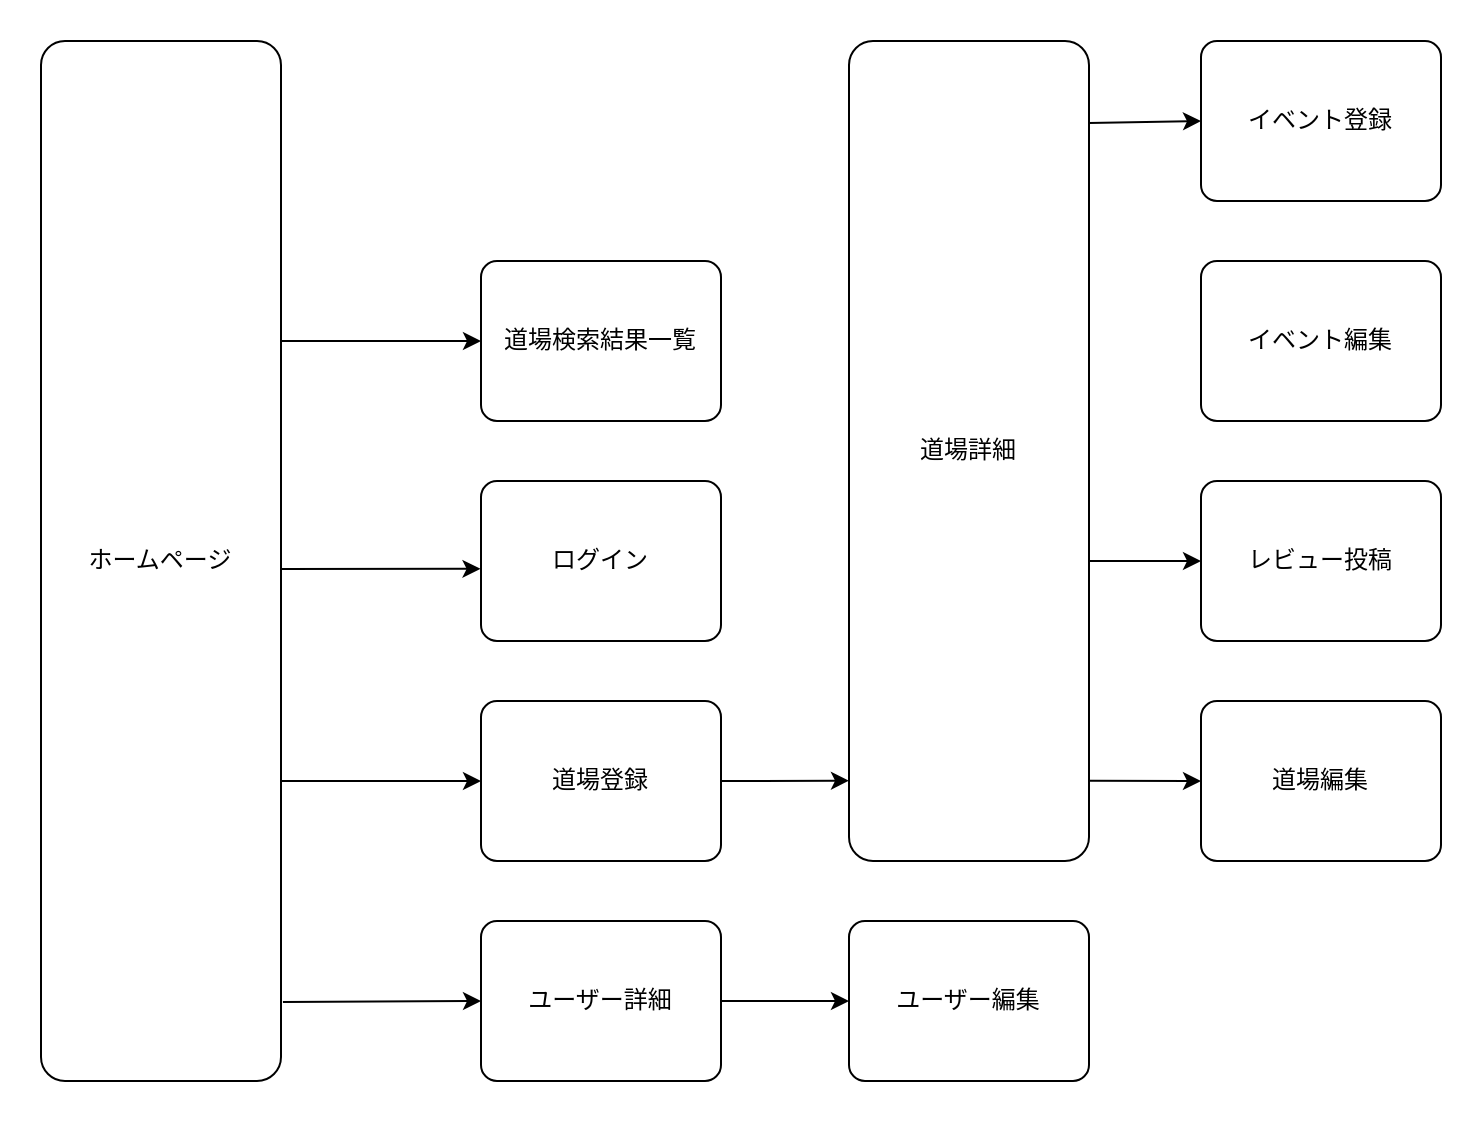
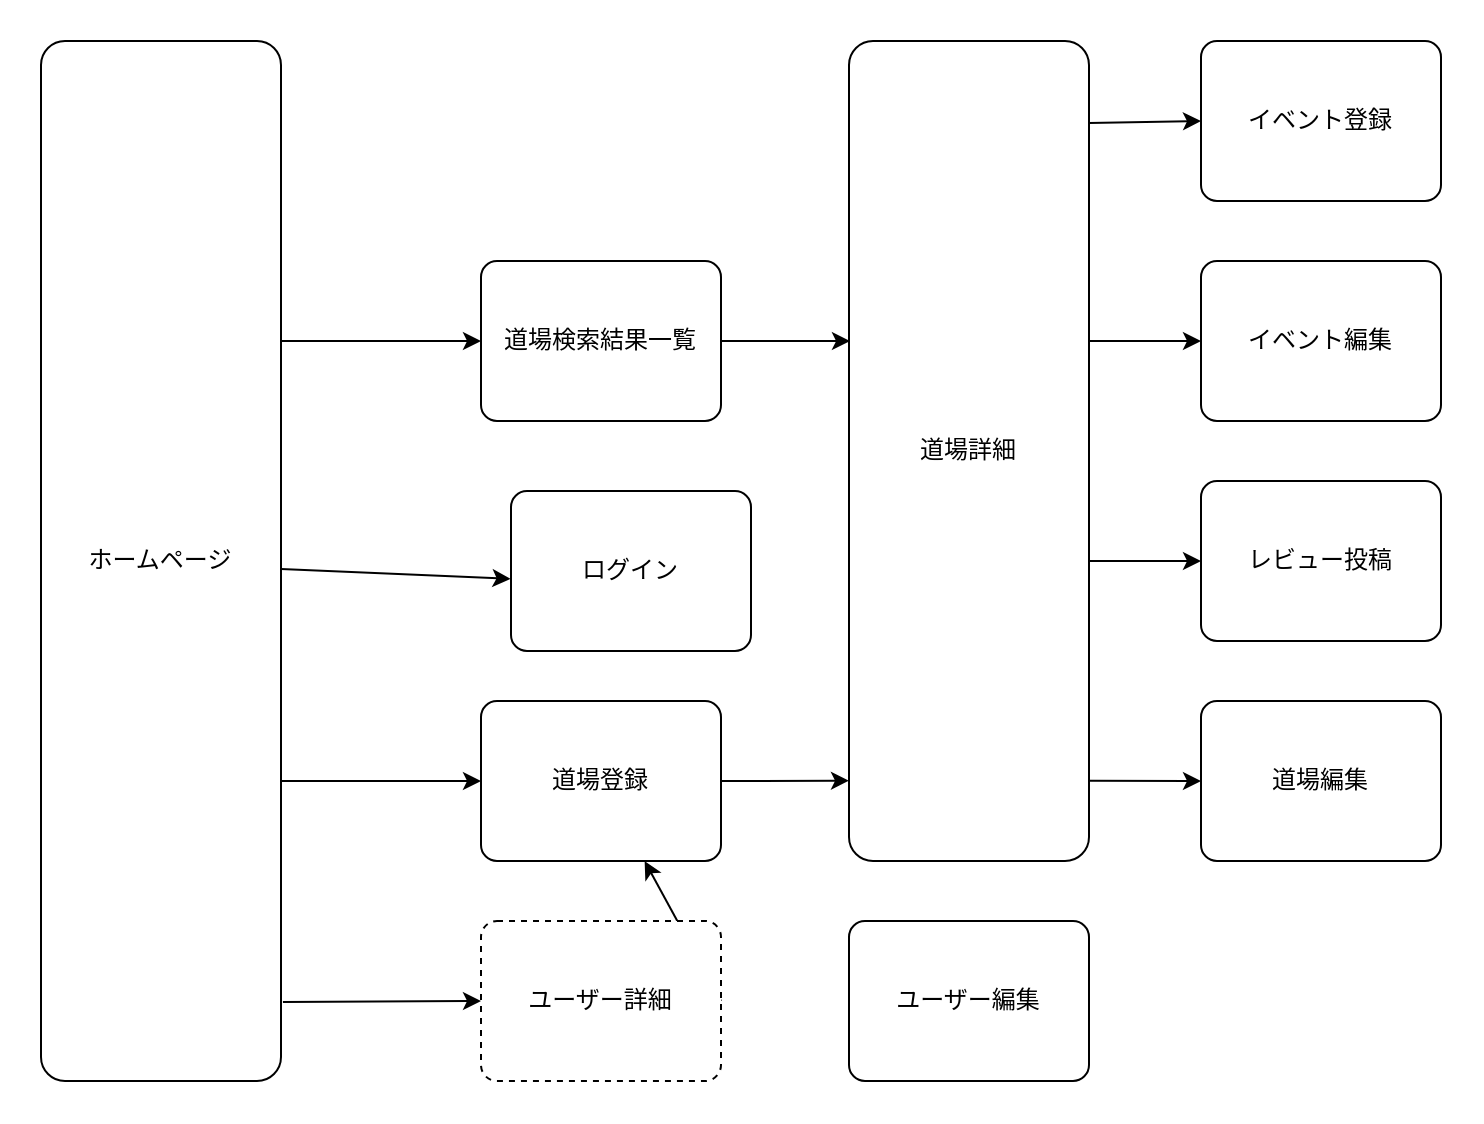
edge "道場検索結果一覧" -> "道場詳細": added
edge "道場詳細" -> "イベント編集": added
node "ログイン": moved (601, 561) -> (631, 571)
node "ユーザー詳細": style solid -> dashed
edge "ユーザー詳細" -> "ユーザー編集": now "ユーザー詳細" -> "道場登録"
